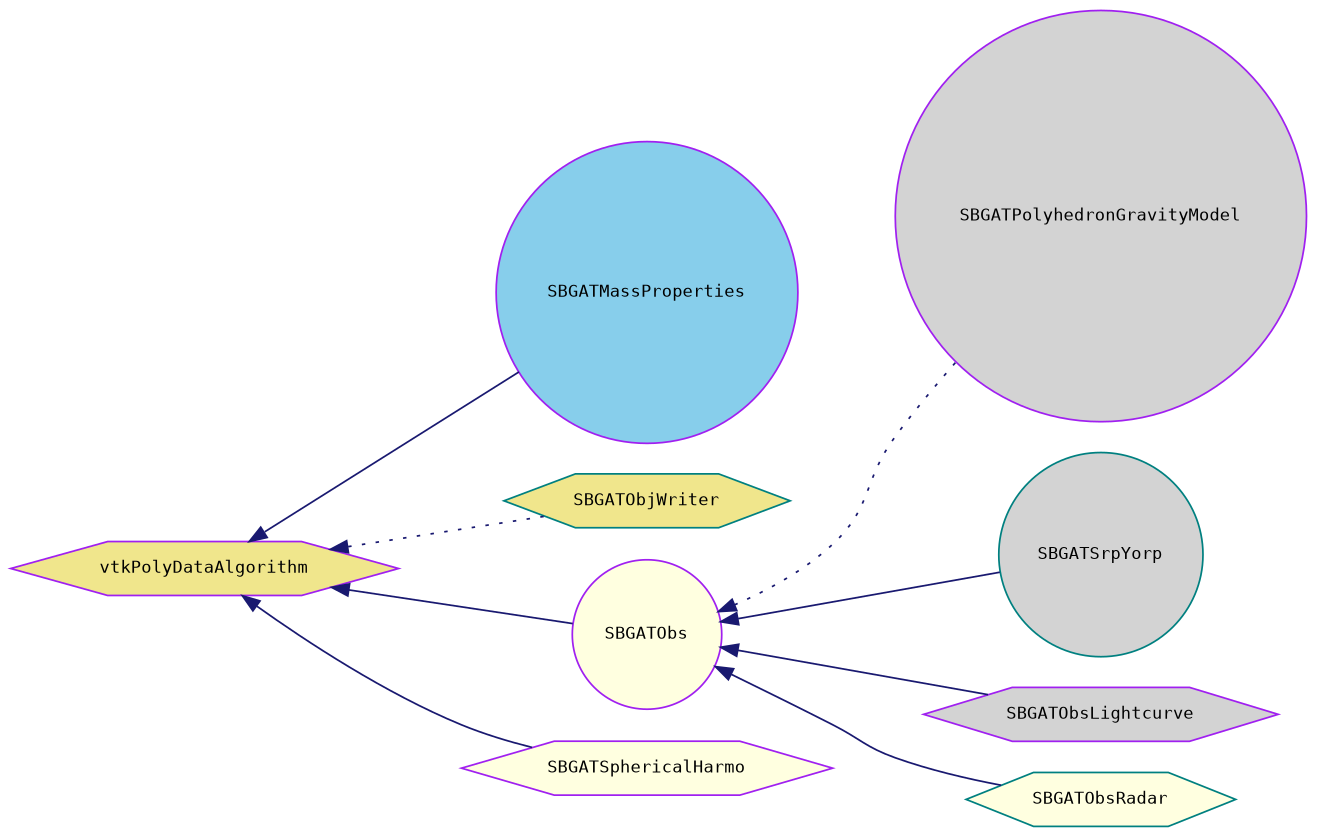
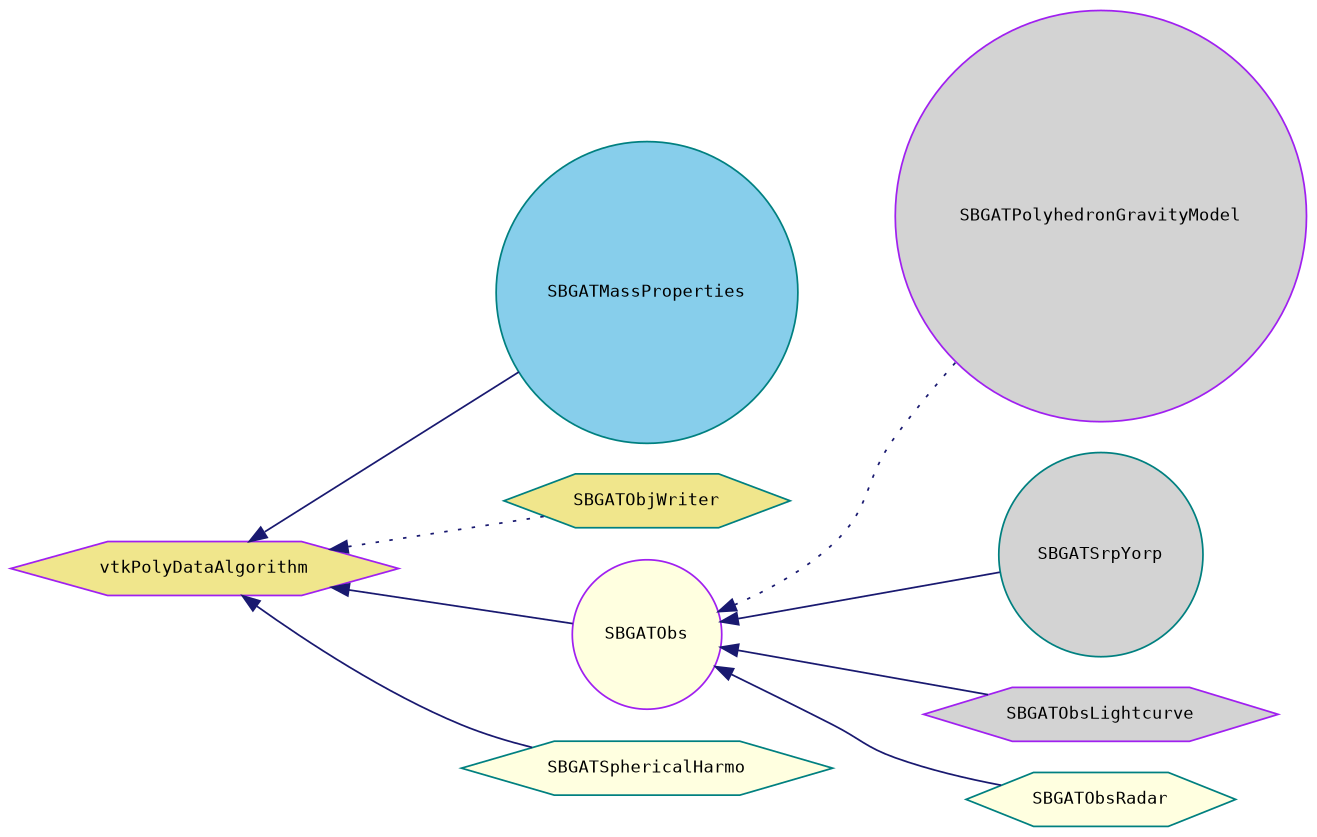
node "SBGATMassProperties": color purple -> teal
node "SBGATSphericalHarmo": color purple -> teal
